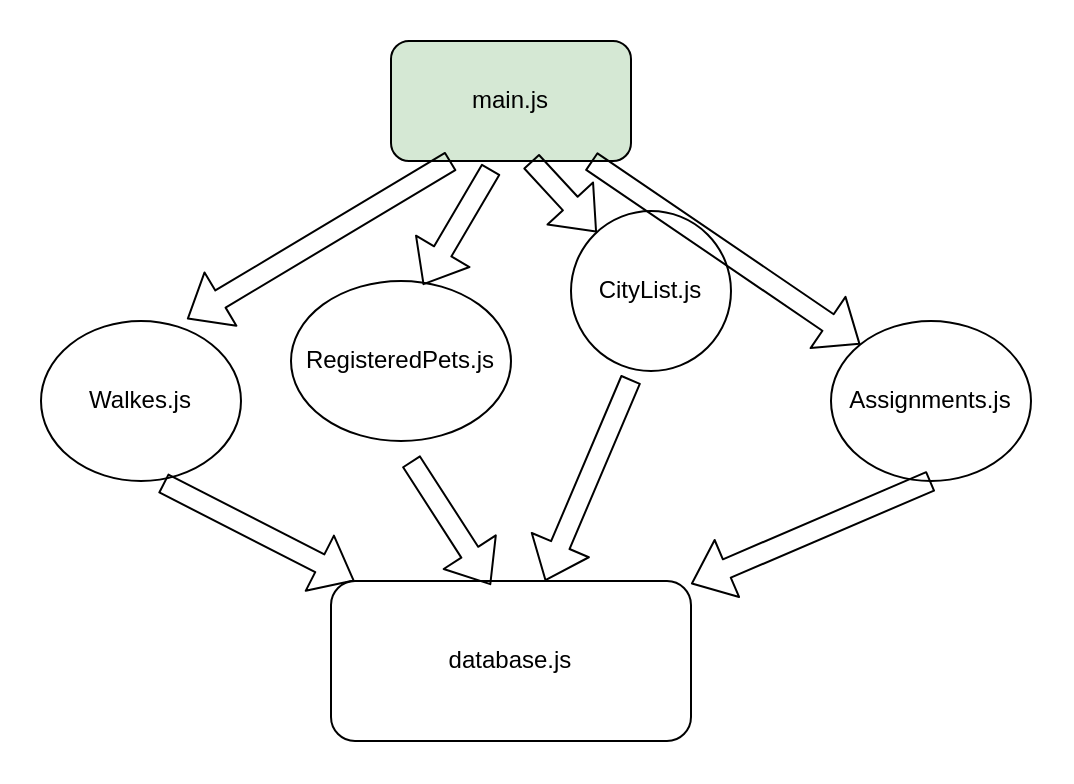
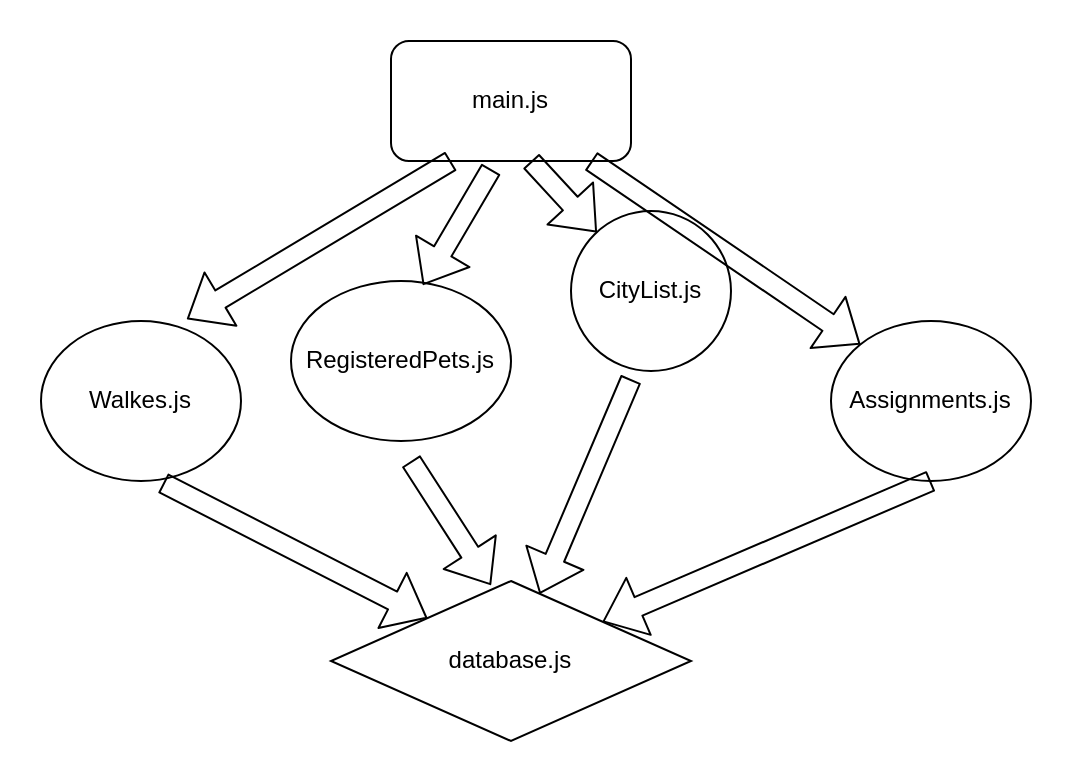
node "main.js": fillcolor #d5e8d4 -> #ffffff
node "database.js": shape rounded rectangle -> diamond
